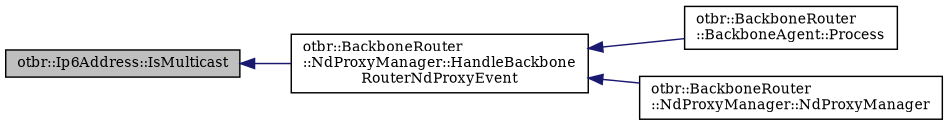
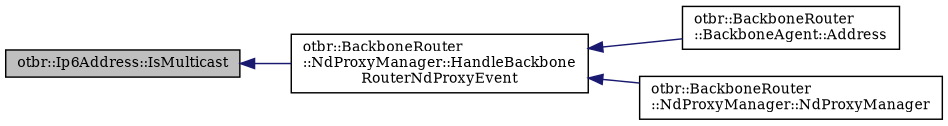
node "otbr::BackboneRouter ::BackboneAgent::Process": label "otbr::BackboneRouter ::BackboneAgent::Process" -> "otbr::BackboneRouter ::BackboneAgent::Address"
